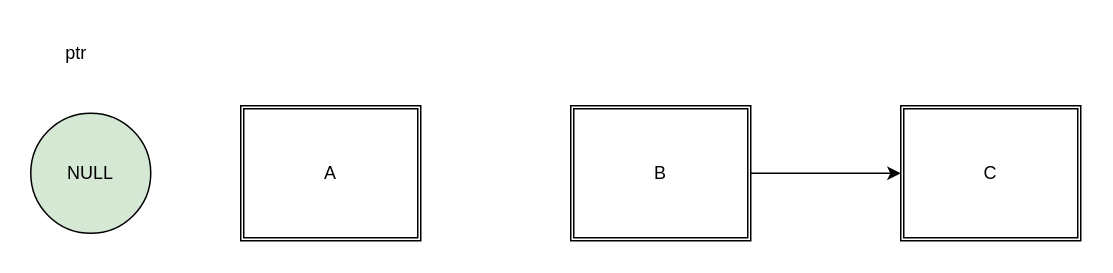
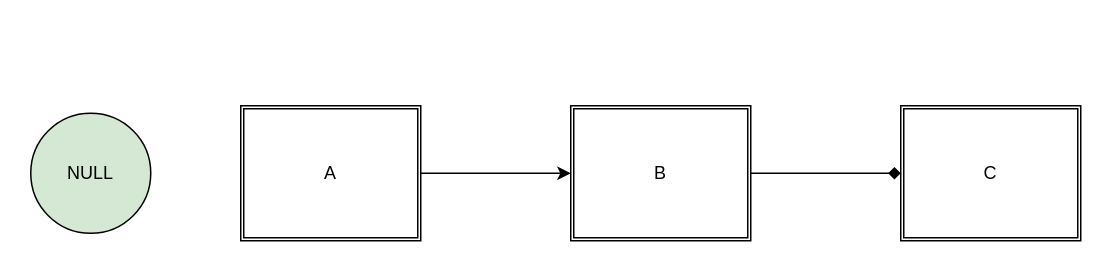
node "ptr": removed
edge "A" -> "B": added
edge "B" -> "C": arrowhead classic -> diamond
